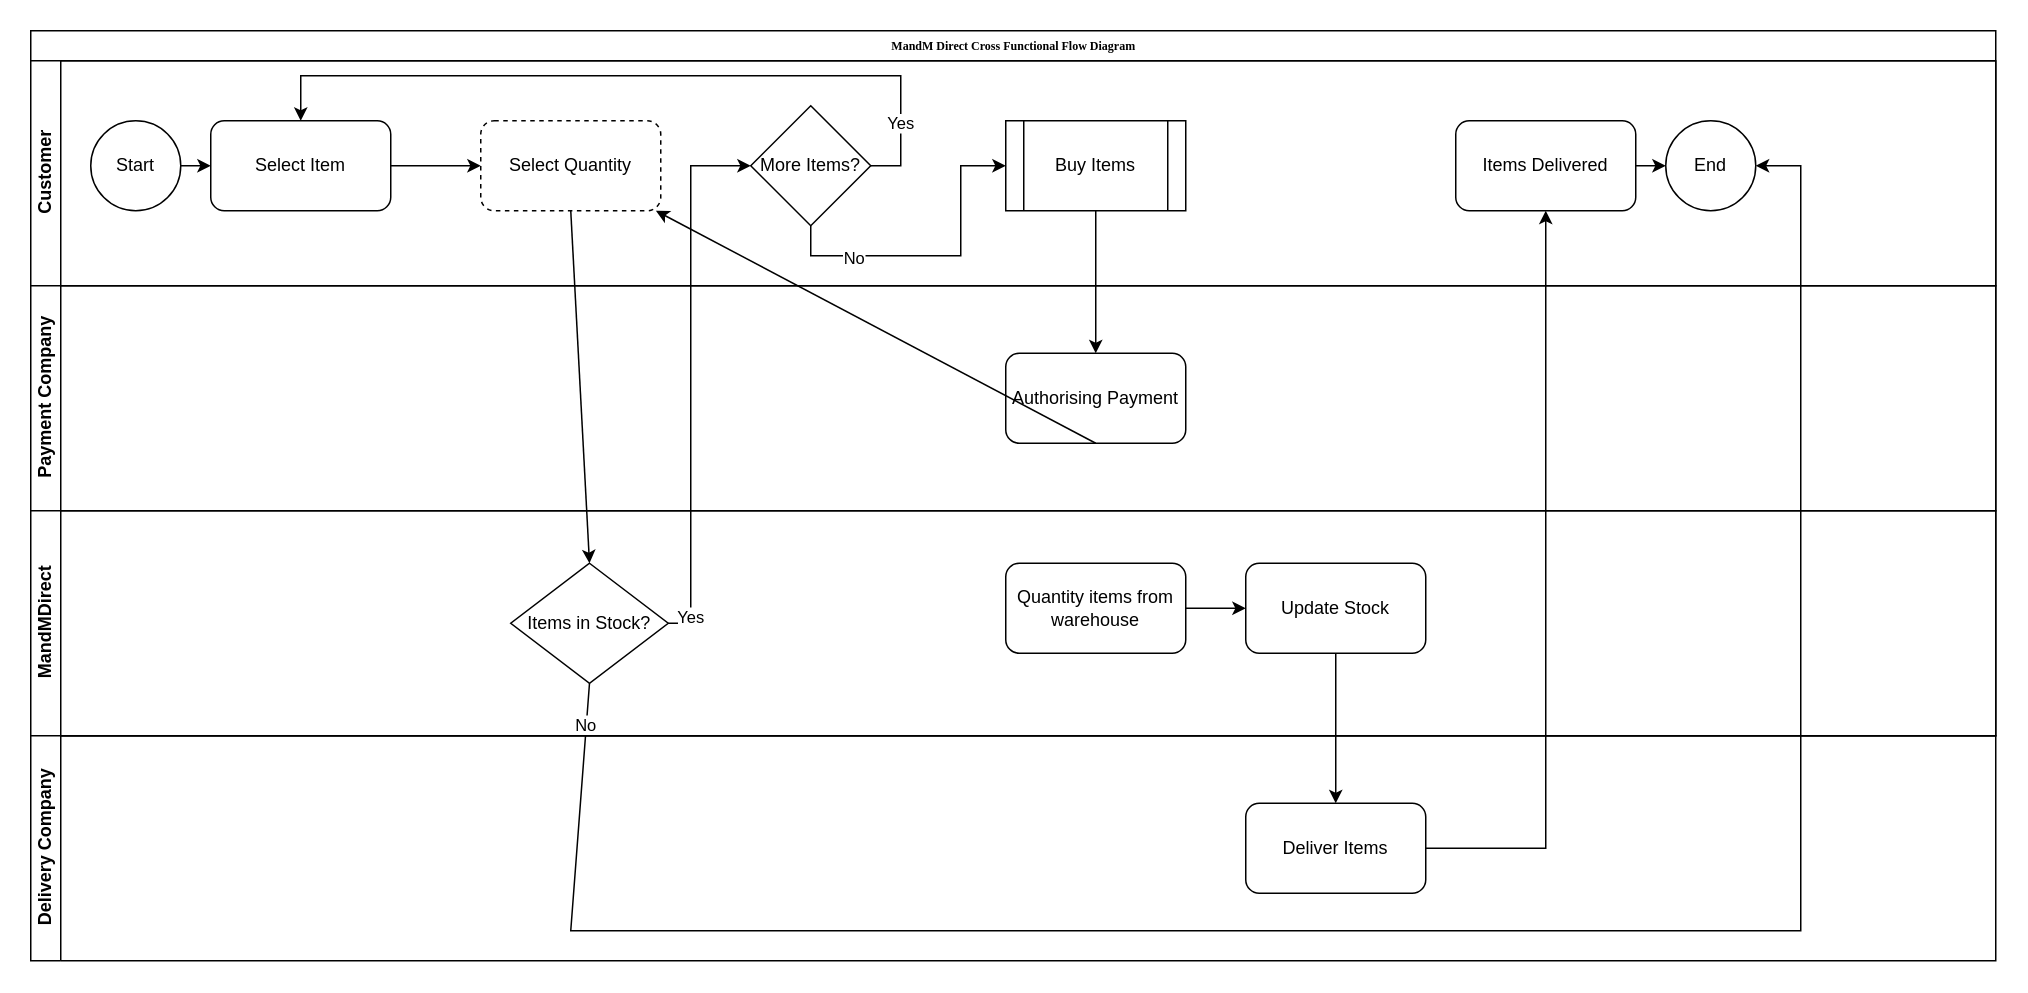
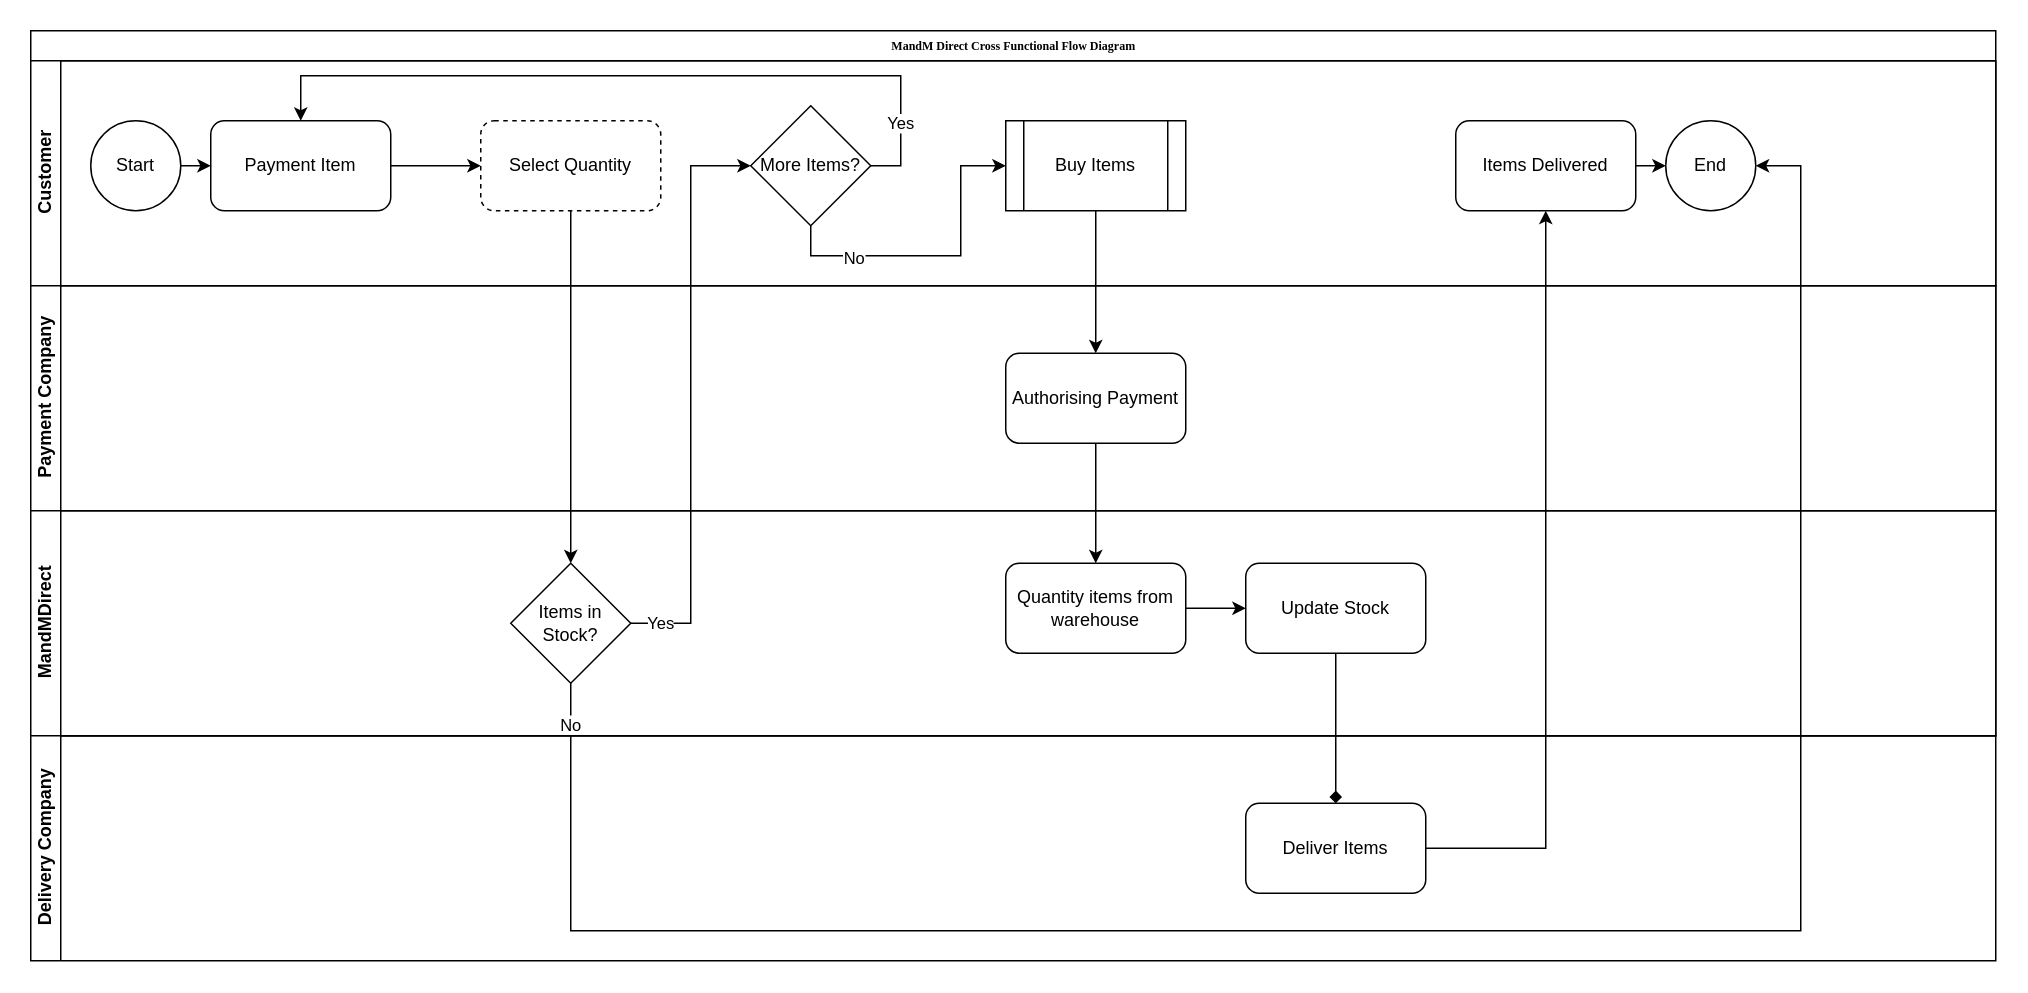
node "Select Item": label "Select Item" -> "Payment Item"
edge "Authorising Payment" -> "Select Quantity": now "Authorising Payment" -> "Quantity items from warehouse"
node "Items in Stock?": size 158x120 -> 120x120
edge "Update Stock" -> "Deliver Items": arrowhead classic -> diamond
